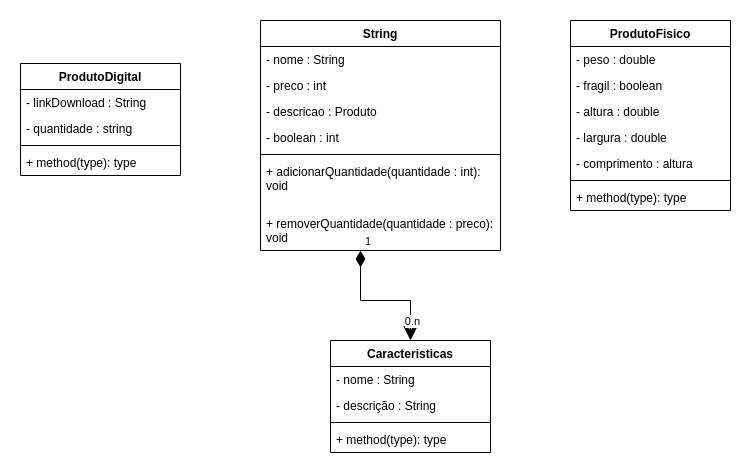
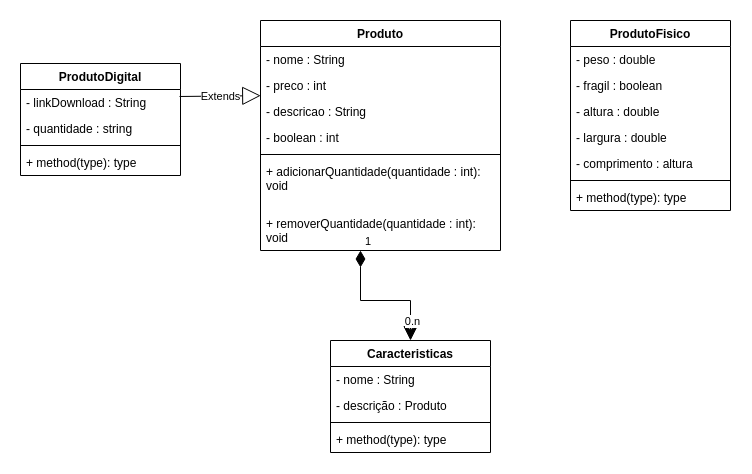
node "String": label "String" -> "Produto"
edge "- linkDownload : String" -> "- preco : int": added, label "Extends"
node "- descricao : Produto": label "- descricao : Produto" -> "- descricao : String"
node "+ removerQuantidade(quantidade : preco): void": label "+ removerQuantidade(quantidade : preco): void" -> "+ removerQuantidade(quantidade : int): void"
node "- descrição : String": label "- descrição : String" -> "- descrição : Produto"
